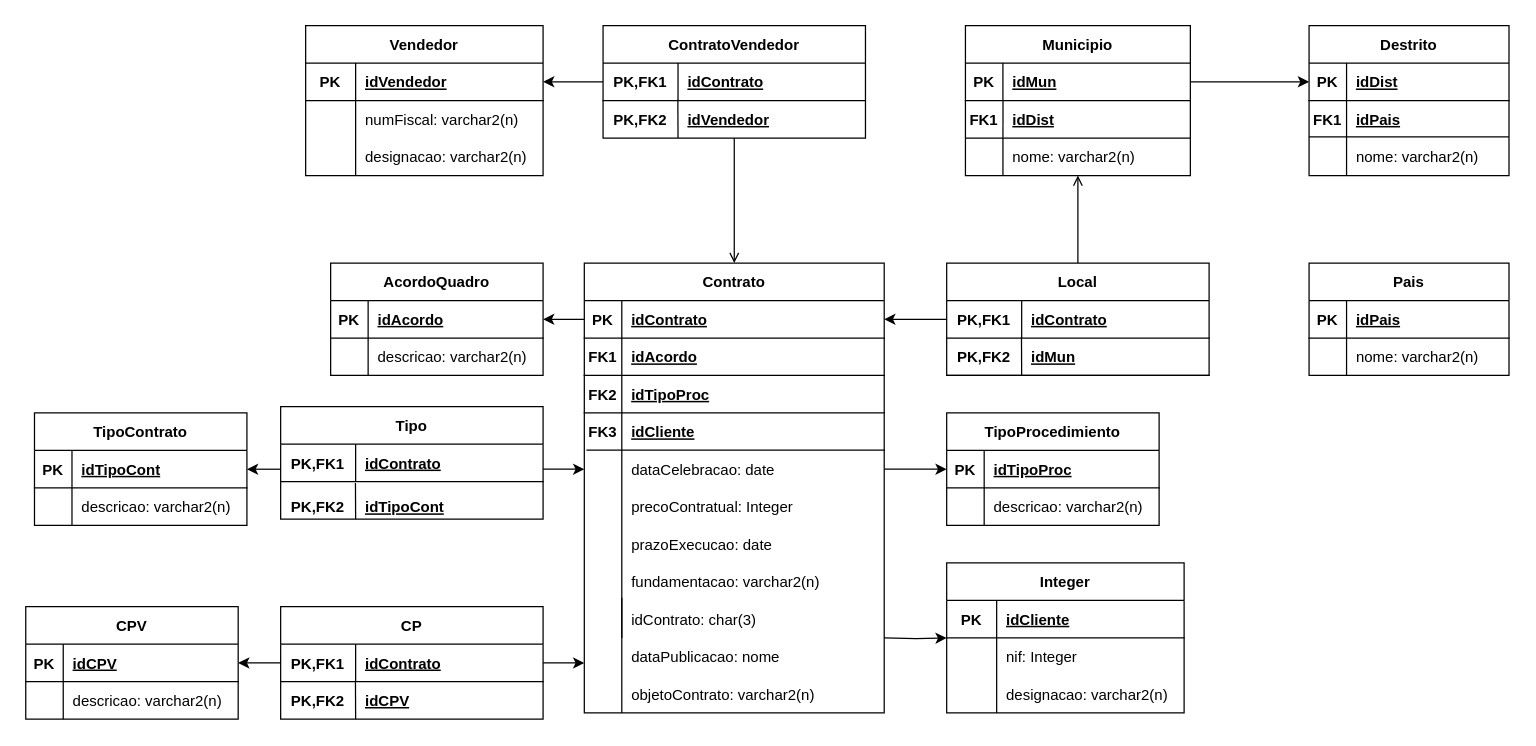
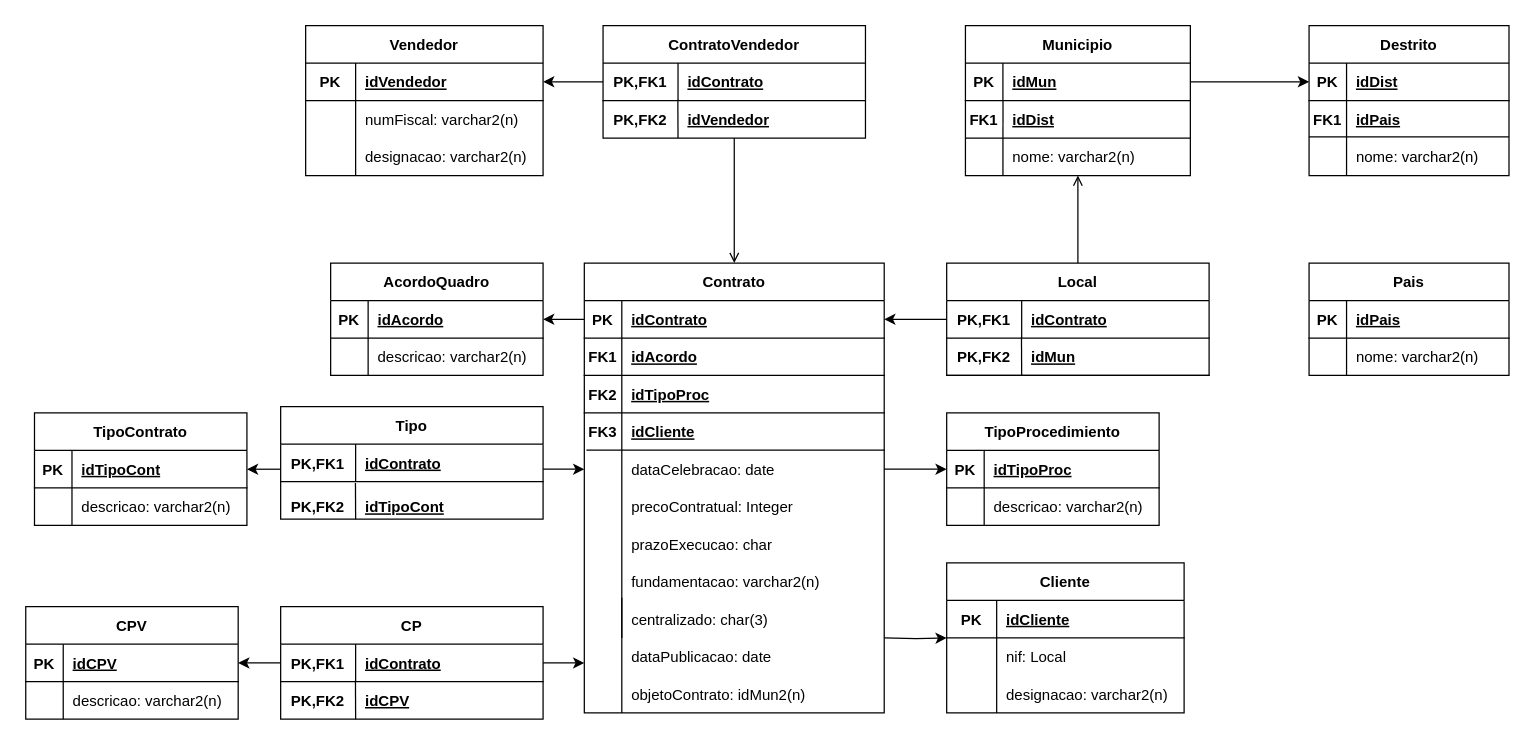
node "prazoExecucao: date": label "prazoExecucao: date" -> "prazoExecucao: char"
node "Integer": label "Integer" -> "Cliente"
node "idContrato: char(3)": label "idContrato: char(3)" -> "centralizado: char(3)"
node "dataPublicacao: nome": label "dataPublicacao: nome" -> "dataPublicacao: date"
node "nif: Integer": label "nif: Integer" -> "nif: Local"
node "objetoContrato: varchar2(n)": label "objetoContrato: varchar2(n)" -> "objetoContrato: idMun2(n)"
